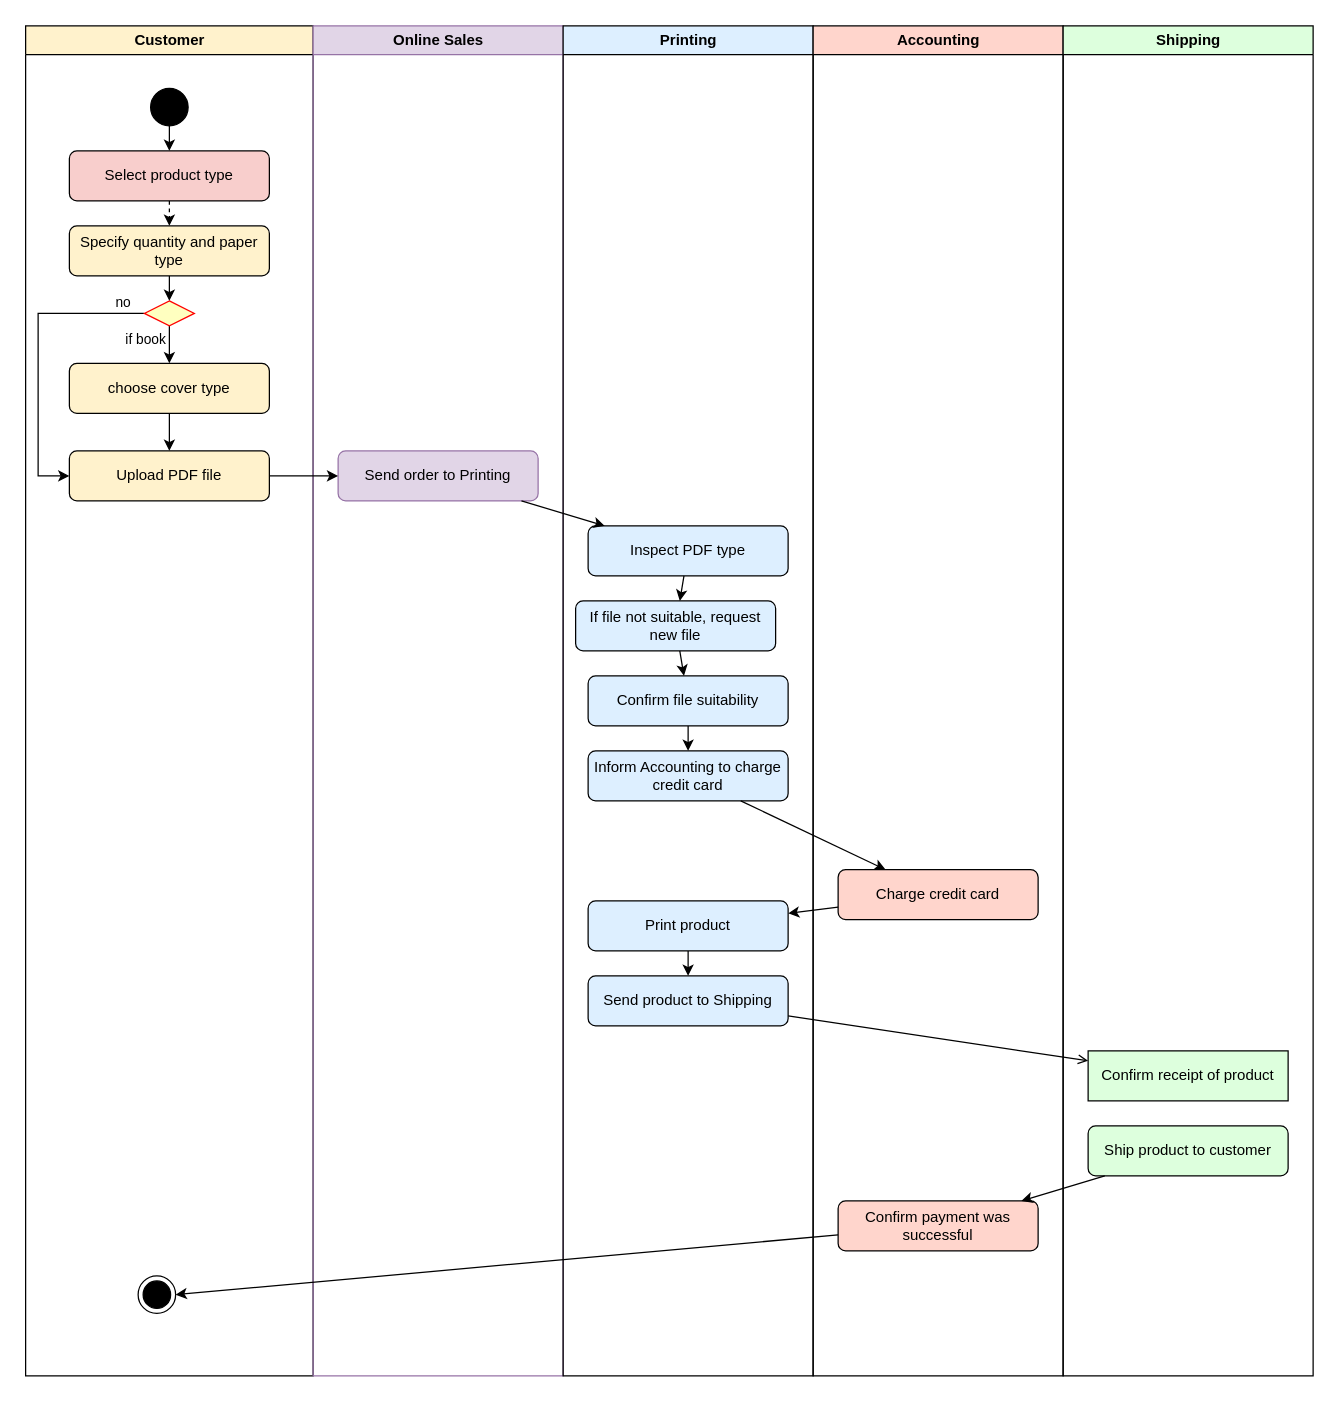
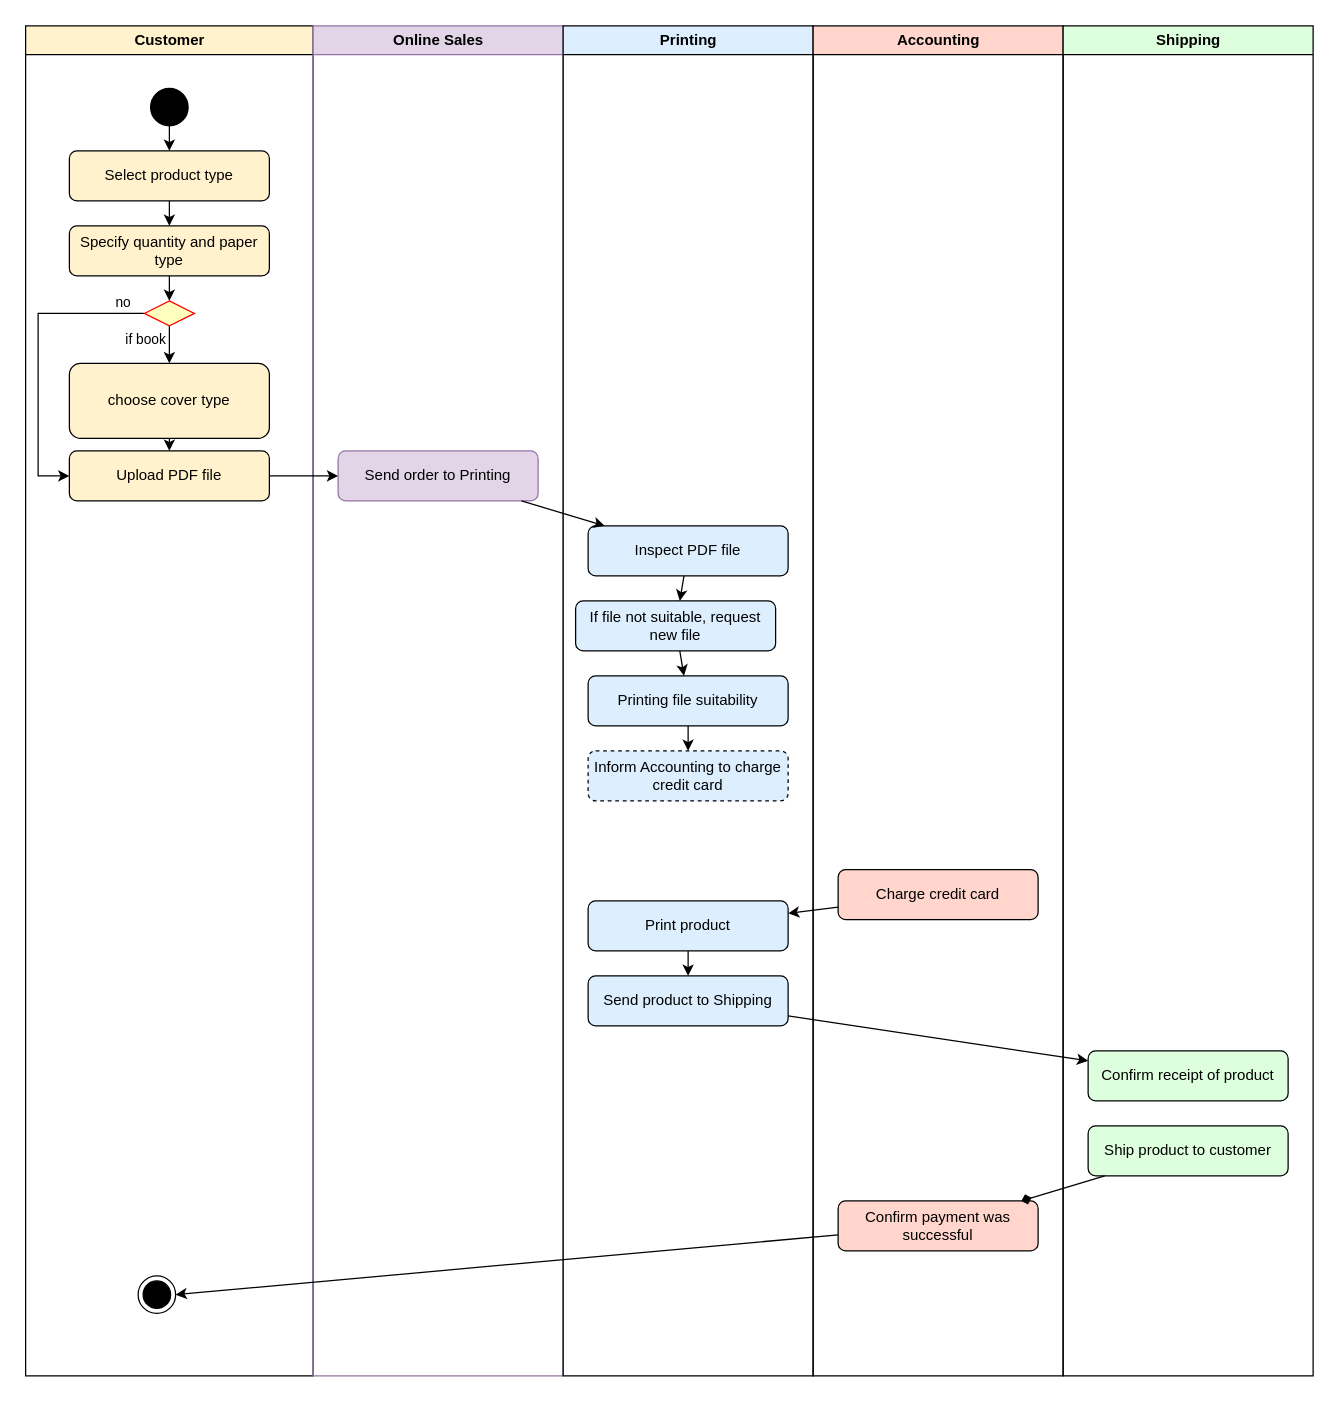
node "Select product type": fillcolor #f8cecc -> #fff2cc
edge "Select product type" -> "Specify quantity and paper type": style dashed -> solid
node "choose cover type": size 200x50 -> 200x75
node "Inspect PDF type": label "Inspect PDF type" -> "Inspect PDF file"
node "Confirm file suitability": label "Confirm file suitability" -> "Printing file suitability"
node "Inform Accounting to charge credit card": style solid -> dashed
edge "Inform Accounting to charge credit card" -> "Charge credit card": removed
edge "Send product to Shipping" -> "Confirm receipt of product": arrowhead open -> classic
node "Confirm receipt of product": shape rectangle -> rounded rectangle
edge "Ship product to customer" -> "Confirm payment was successful": arrowhead classic -> diamond
